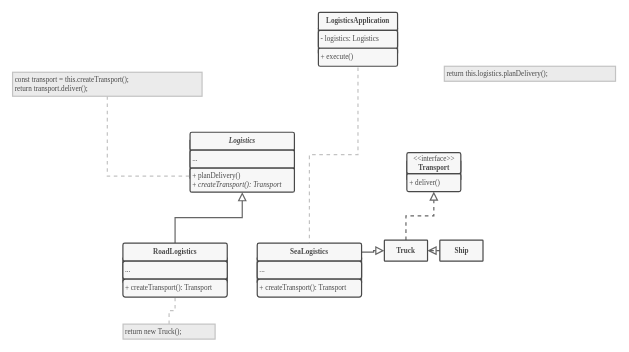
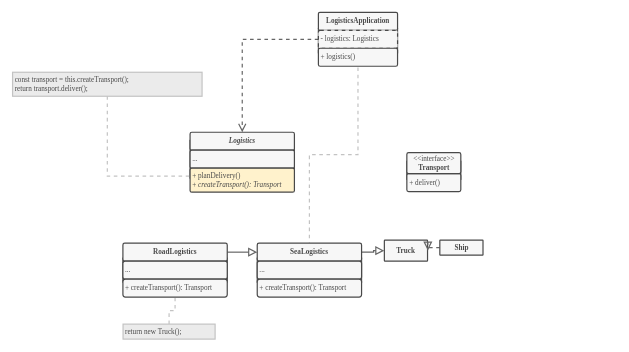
node "- logistics: Logistics": style solid -> dashed
edge "- logistics: Logistics" -> "Logistics": added
node "+ execute()": label "+ execute()" -> "+ logistics()"
node "return this.logistics.planDelivery();": removed
node "+ planDelivery() + createTransport(): Transport": fillcolor #f7f7f7 -> #fff2cc
edge "Truck" -> "+ deliver()": removed
edge "RoadLogistics" -> "+ planDelivery() + createTransport(): Transport": now "RoadLogistics" -> "SeaLogistics"
node "Ship": size 43x21 -> 43x15
